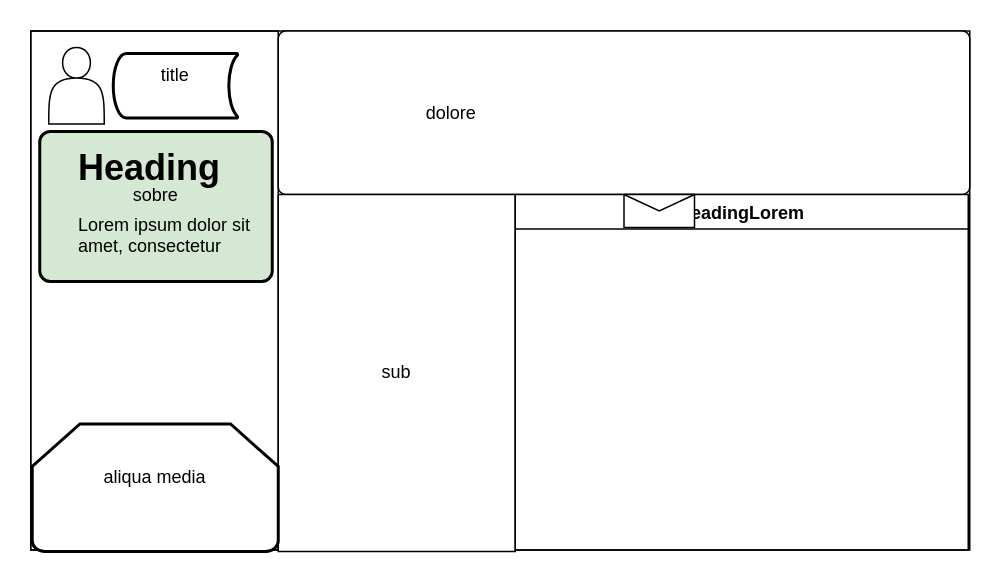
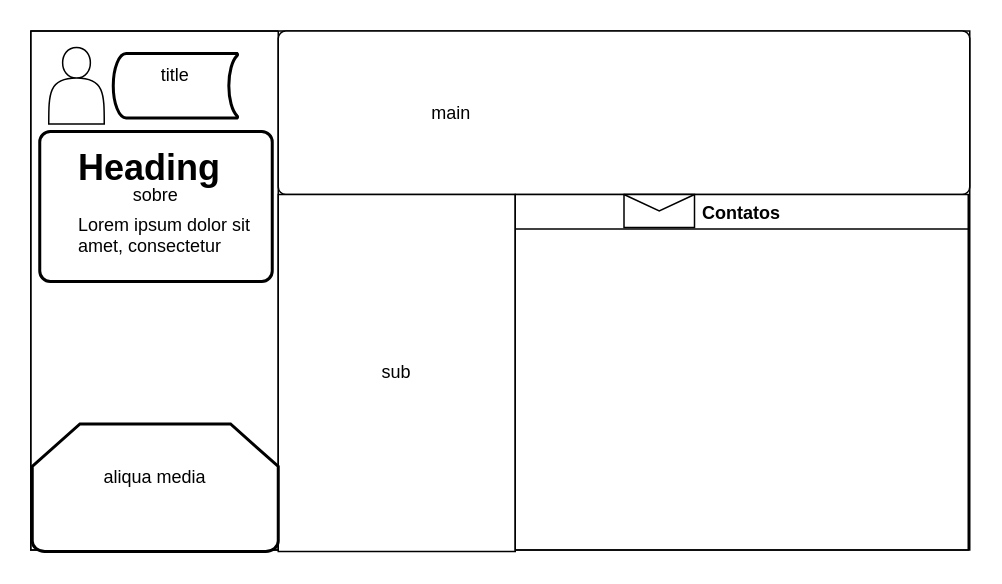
node "dolore": label "dolore" -> "main"
node "sobre": fillcolor #d5e8d4 -> #ffffff
node "HeadingLorem": label "HeadingLorem" -> "Contatos"
